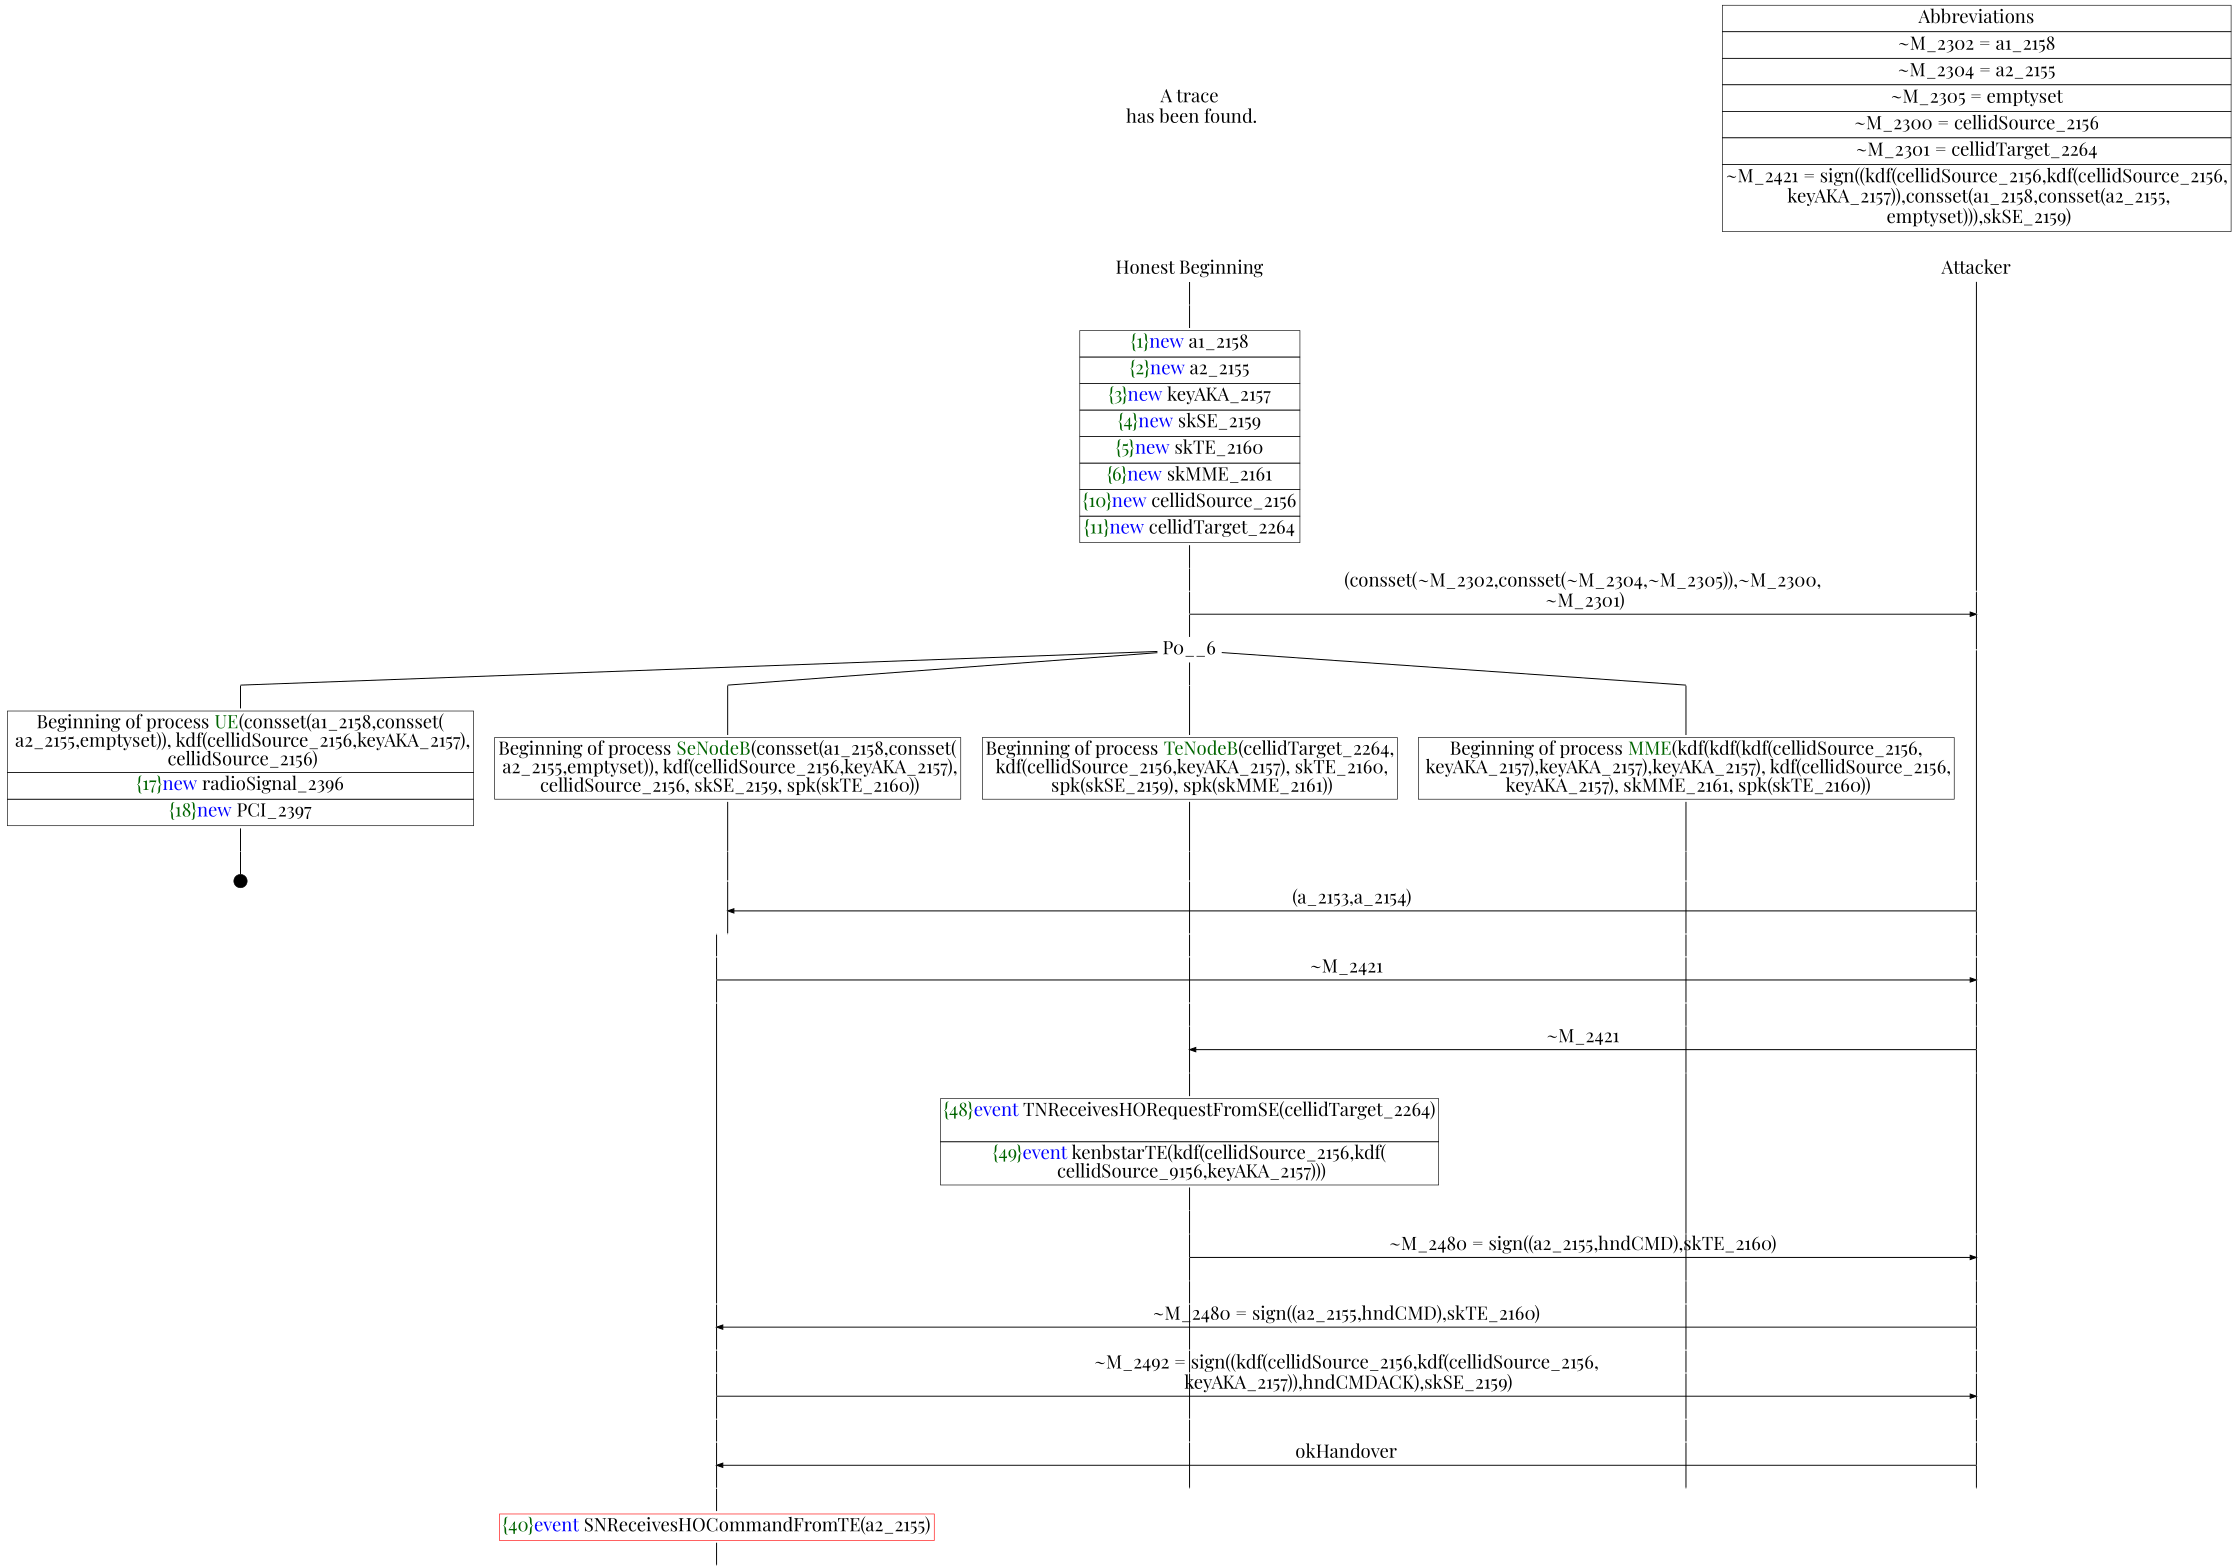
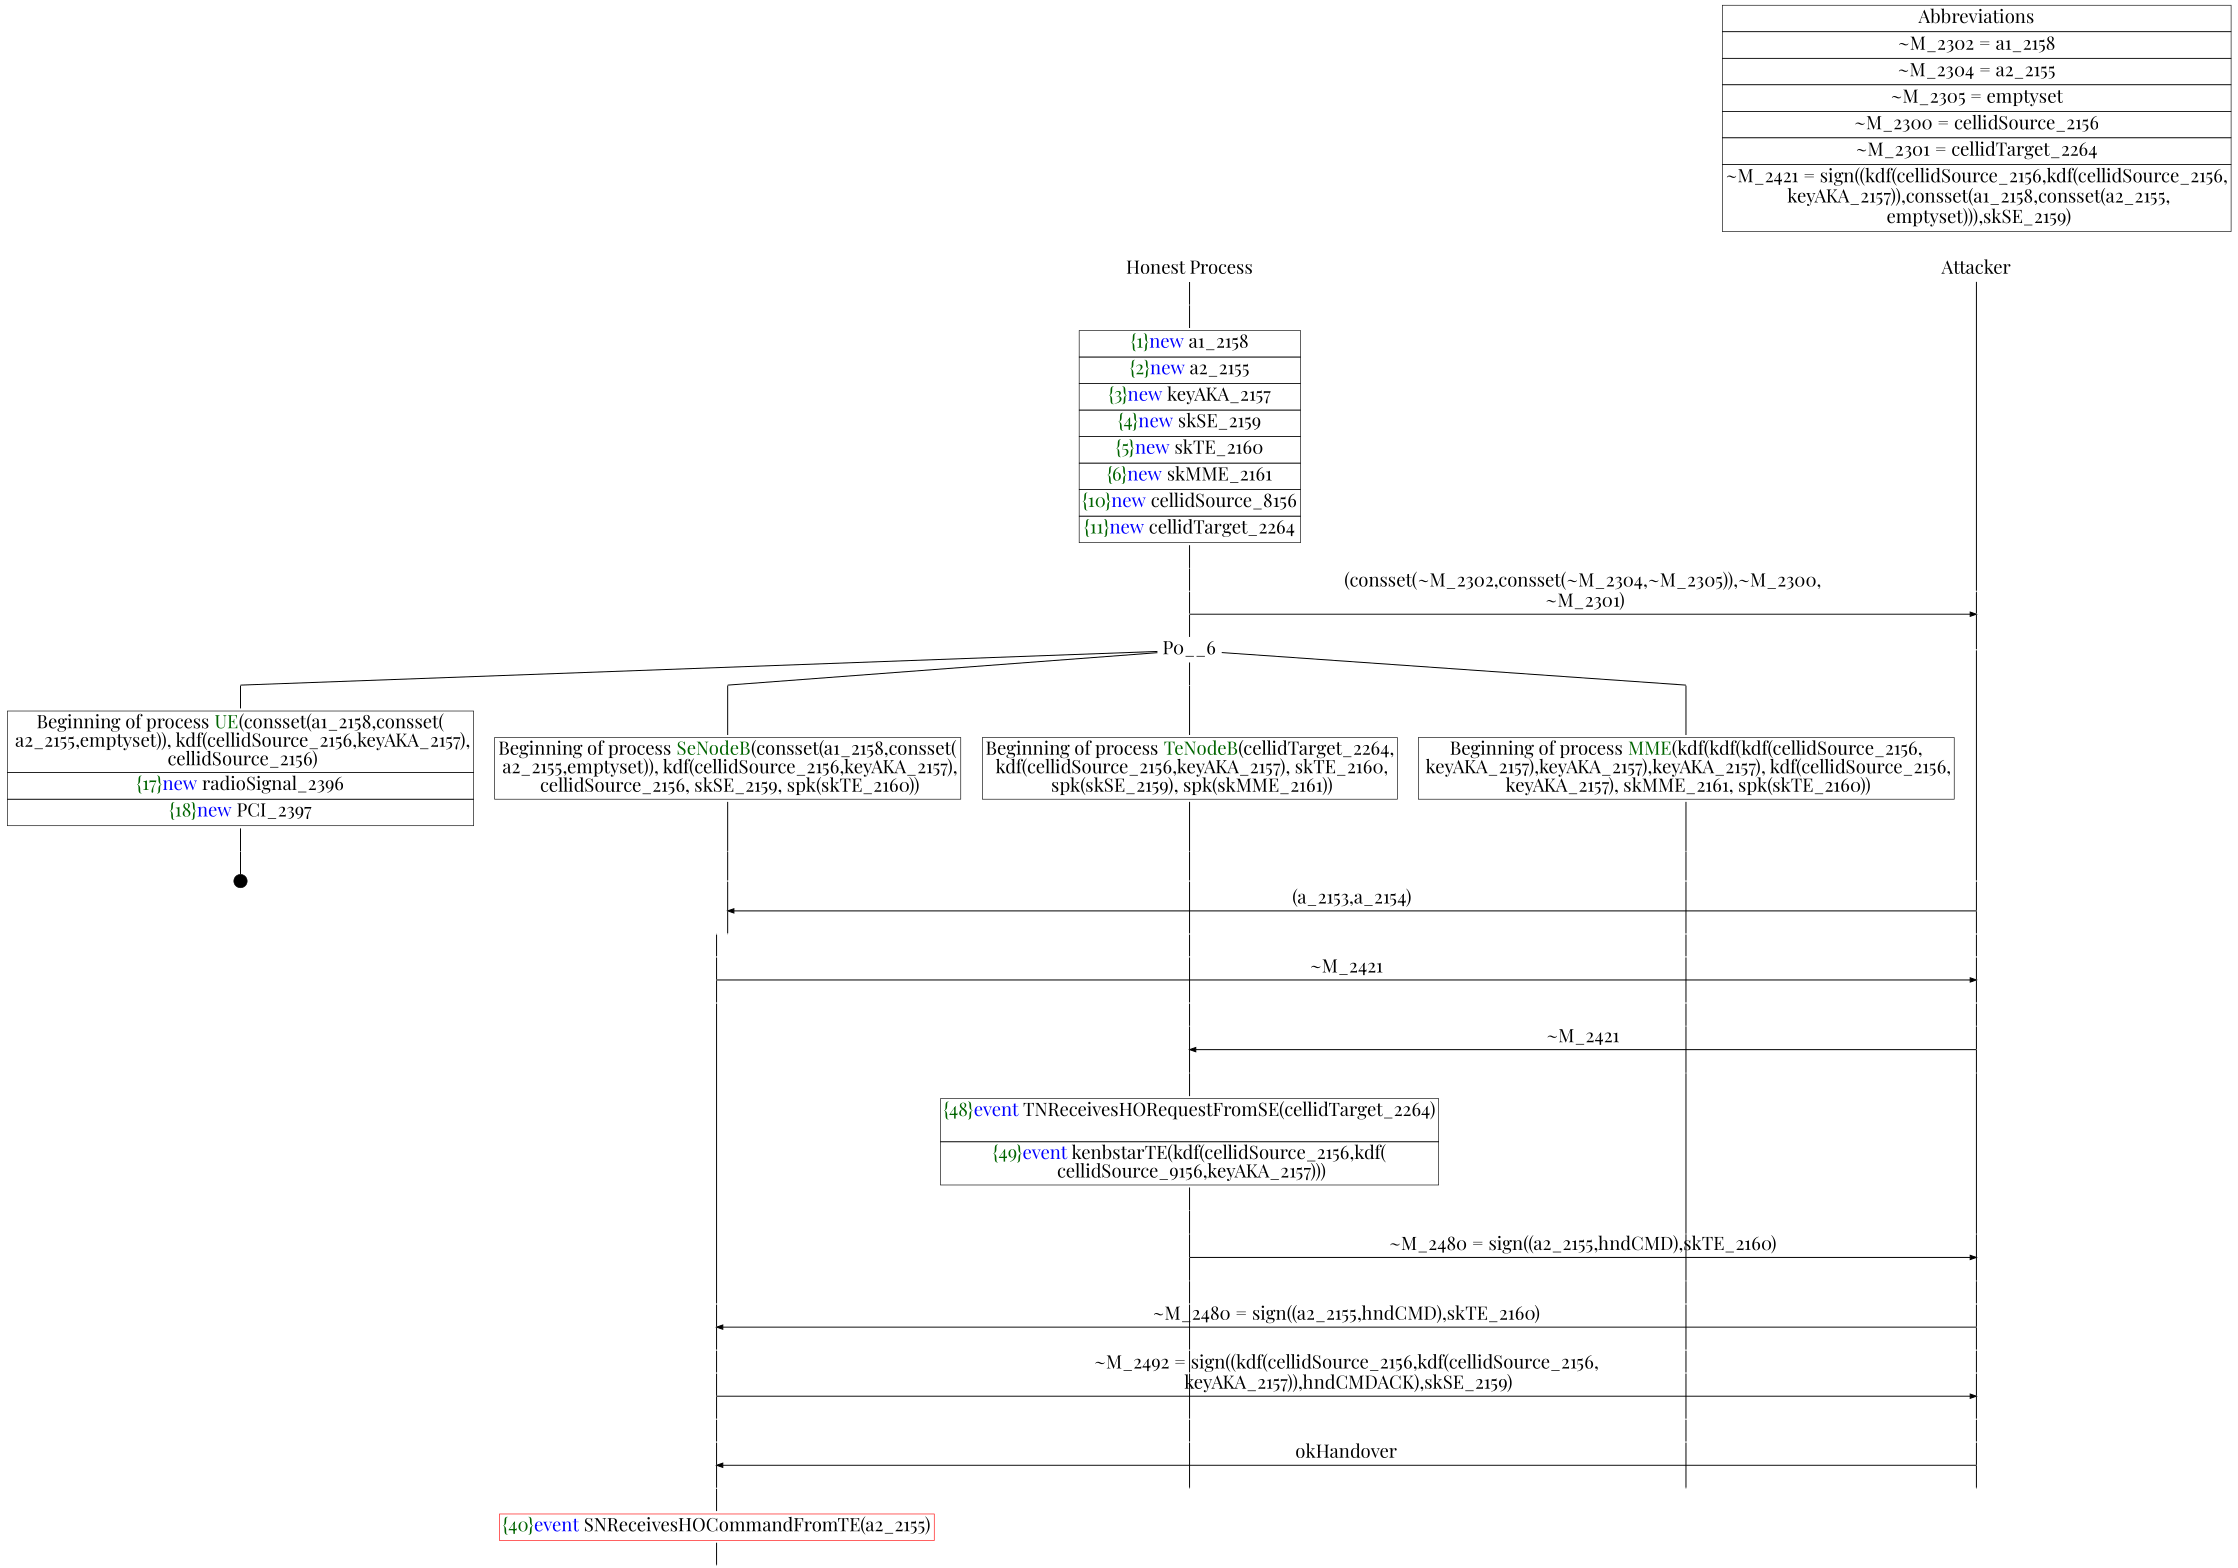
node "A trace": removed
node "Honest Beginning": label "Honest Beginning" -> "Honest Process"
node "{1}": text "cellidSource_2156" -> "cellidSource_8156"
